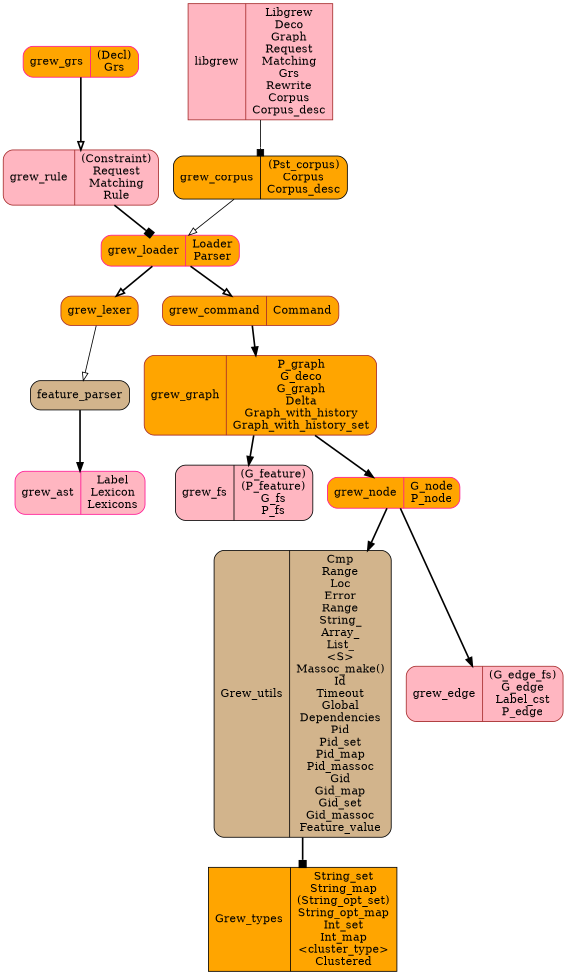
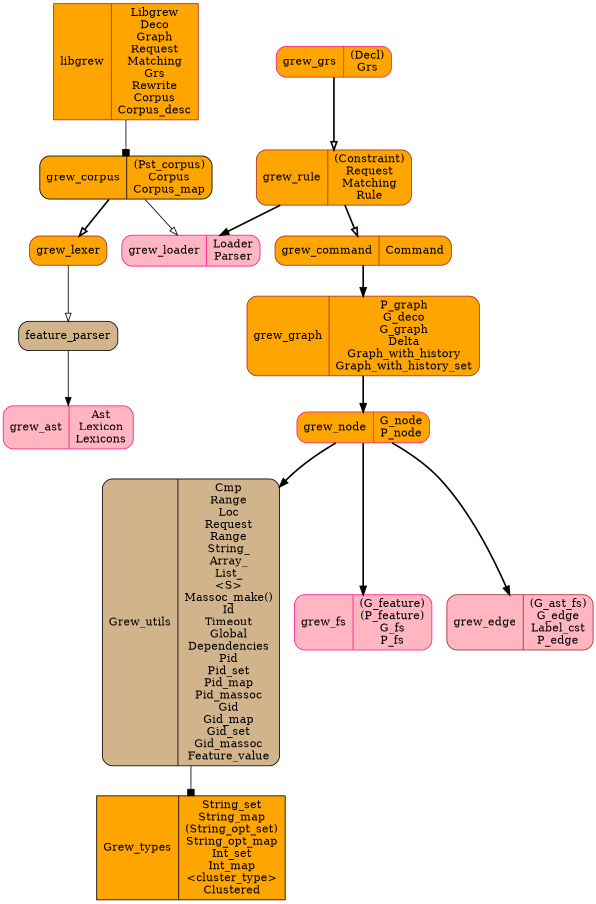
node "libgrew": fillcolor lightpink -> orange
node "grew_rule": fillcolor lightpink -> orange
node "grew_corpus": text "Corpus_desc" -> "Corpus_map"
edge "grew_rule" -> "grew_loader": arrowhead box -> normal
node "grew_loader": fillcolor orange -> lightpink
edge "grew_loader" -> "grew_lexer": now "grew_corpus" -> "grew_lexer"
edge "grew_loader" -> "grew_command": now "grew_rule" -> "grew_command"
edge "feature_parser" -> "grew_ast": style bold -> solid
edge "grew_graph" -> "grew_fs": now "grew_node" -> "grew_fs"
node "grew_ast": text "Label" -> "Ast"
node "grew_fs": color black -> deeppink
node "Grew_utils": text "Error" -> "Request"
node "grew_edge": text "(G_edge_fs)" -> "(G_ast_fs)"
edge "Grew_utils" -> "Grew_types": style bold -> solid
